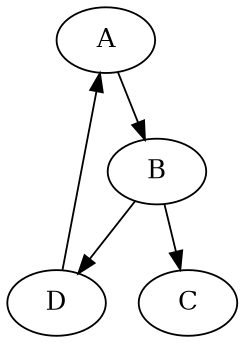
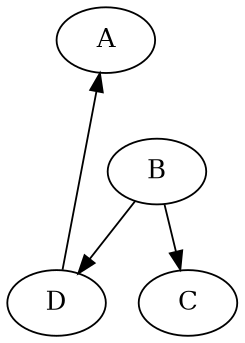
edge "A" -> "B": removed
